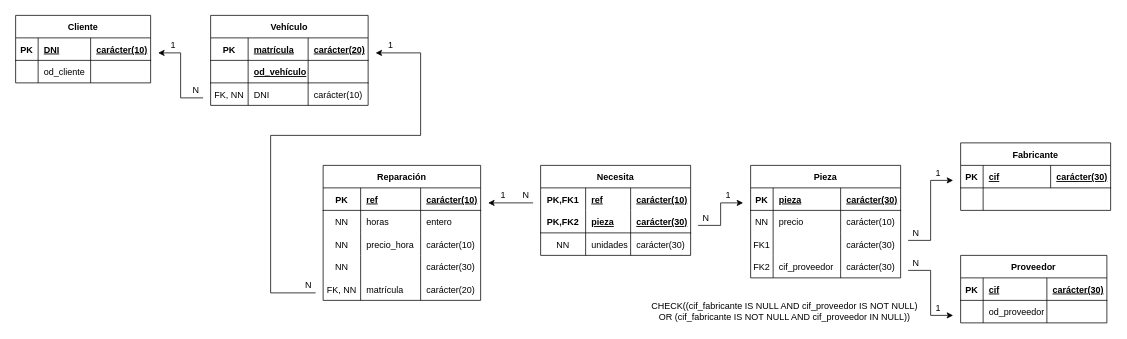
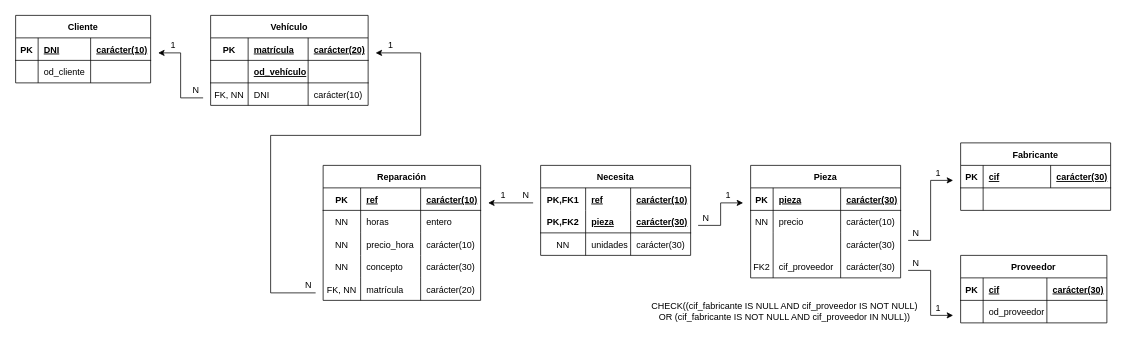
node "FK1": removed
node "concepto": added
